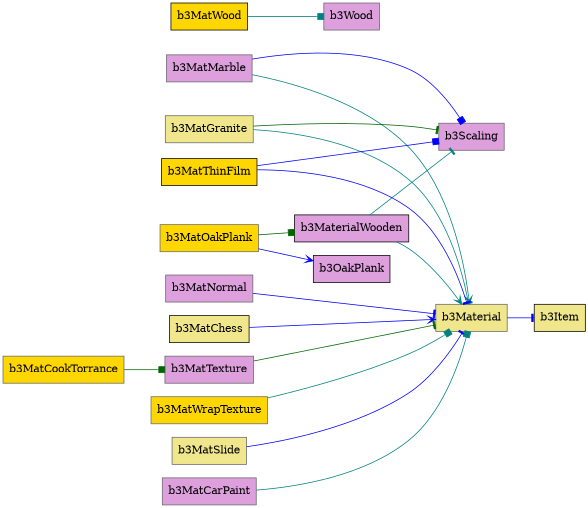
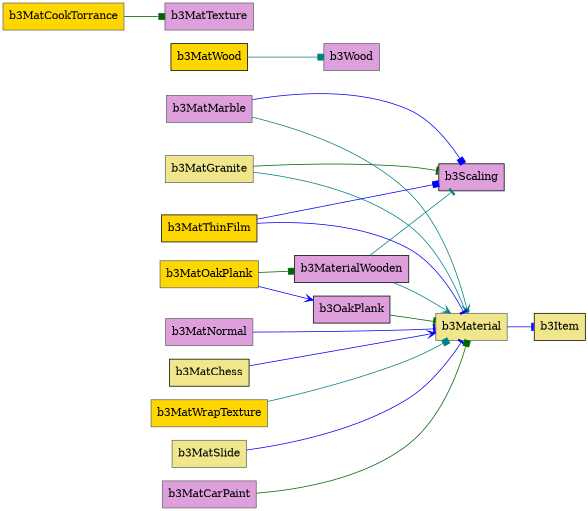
node "b3Scaling": color gray40 -> black
edge "b3MatTexture" -> "b3Material": now "b3OakPlank" -> "b3Material"
edge "b3MatCarPaint" -> "b3Material": color teal -> darkgreen
